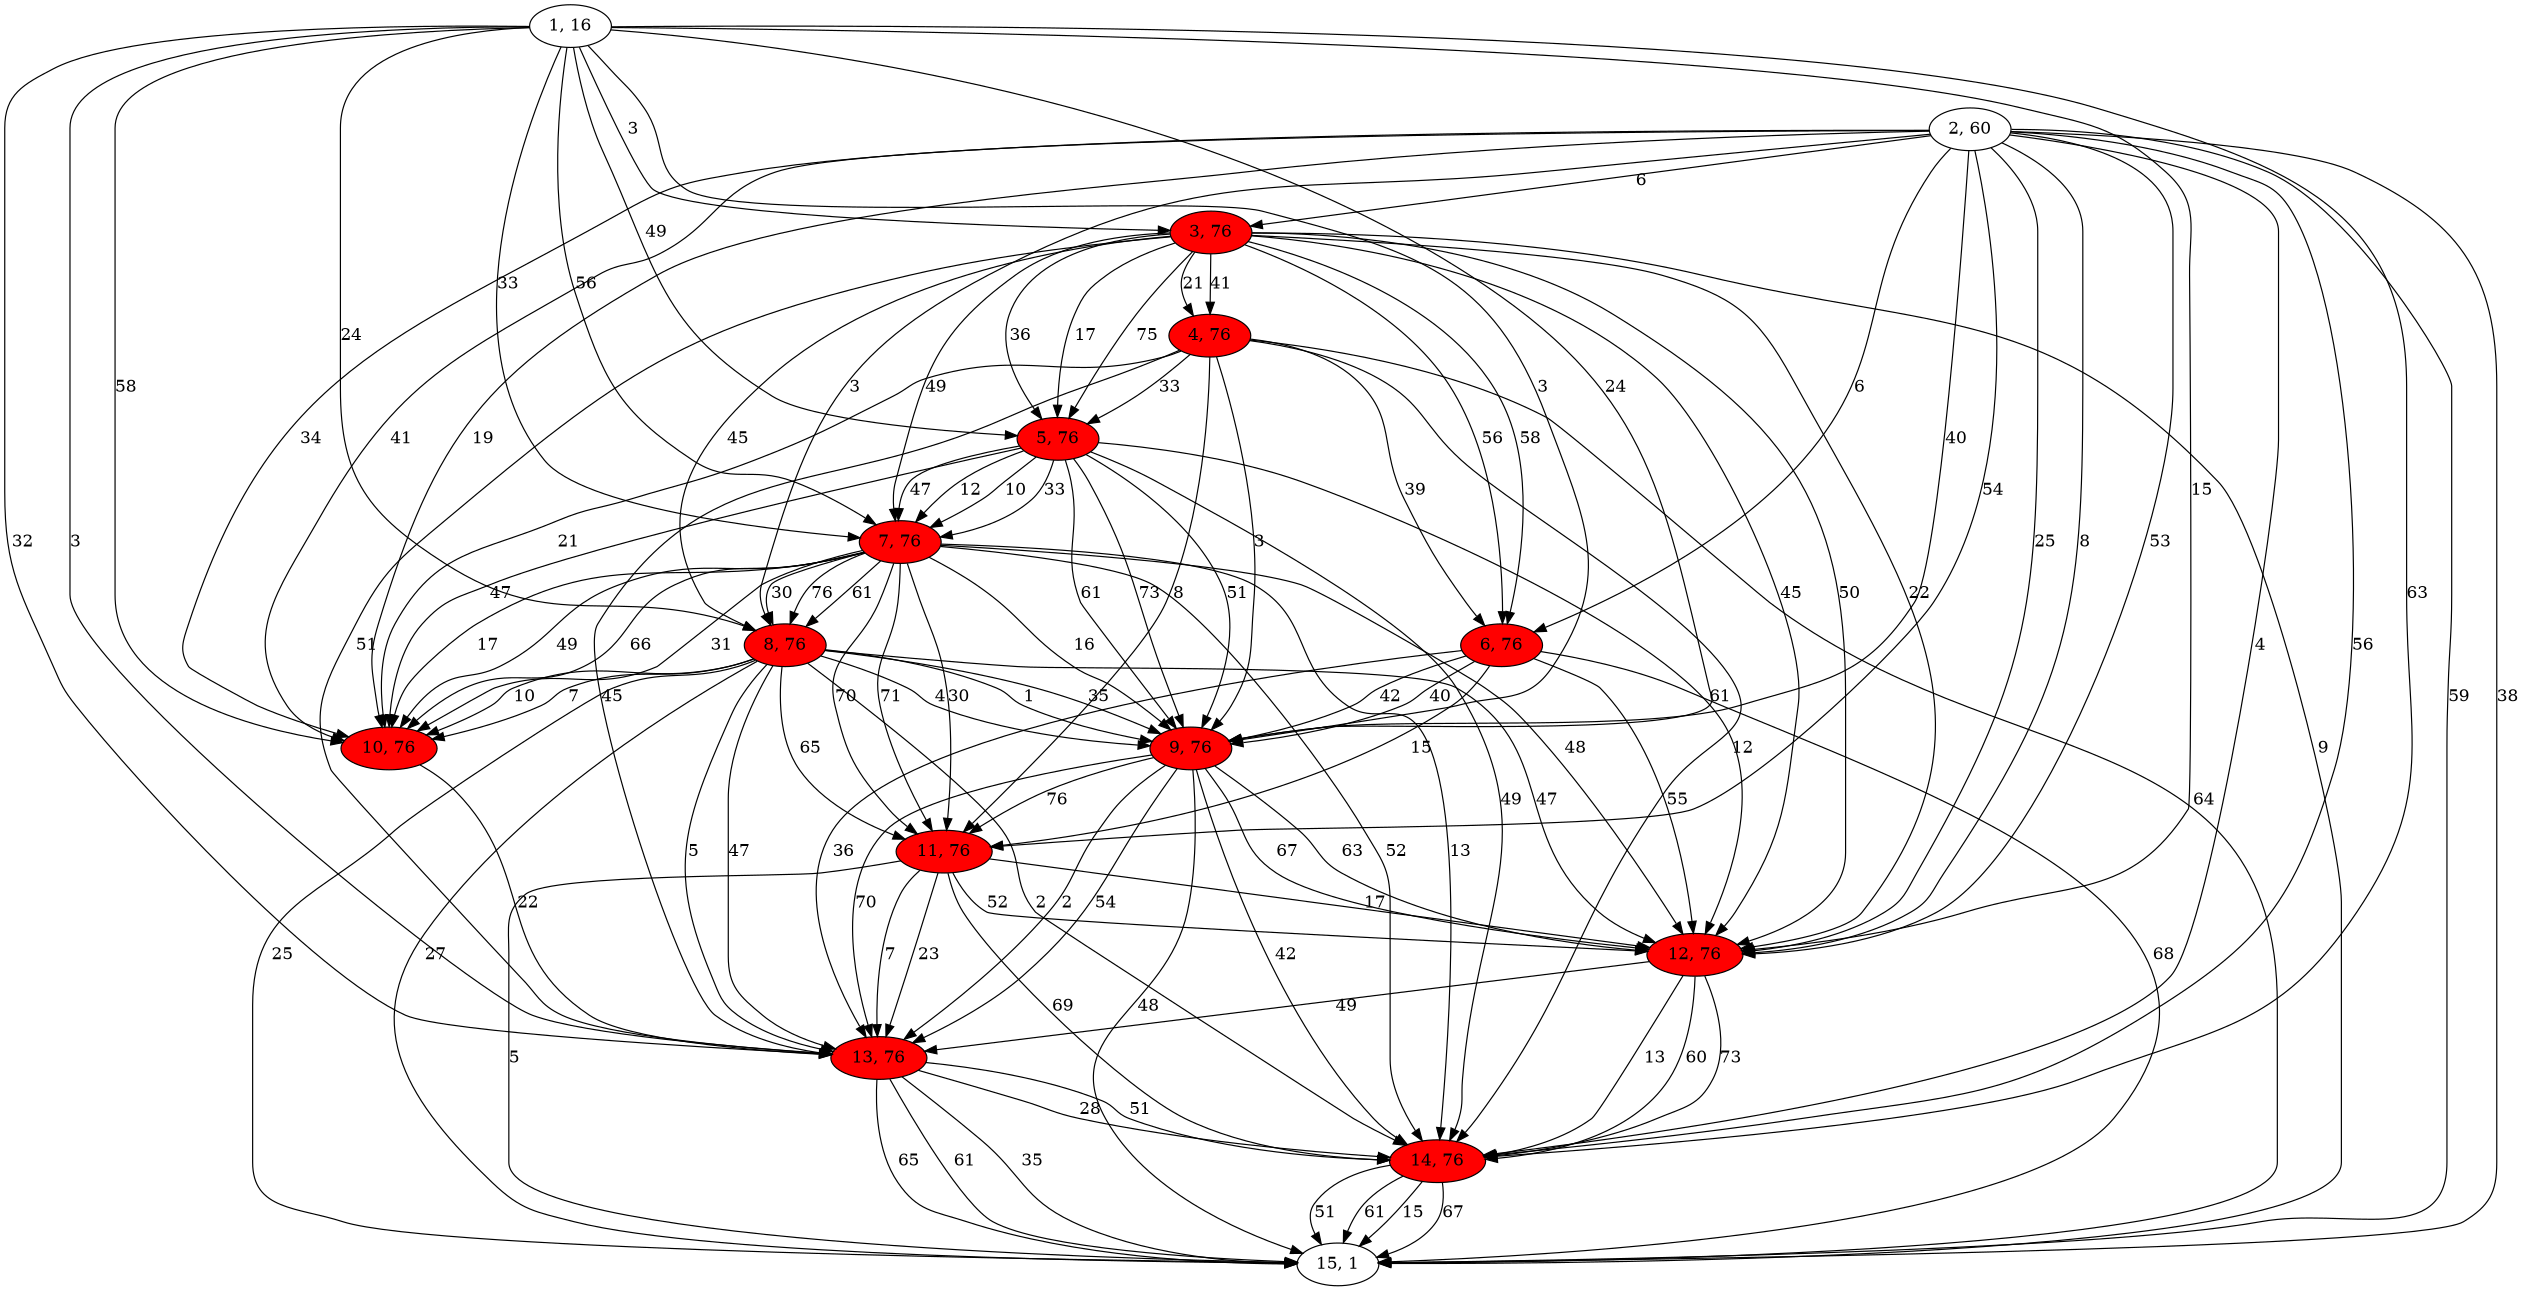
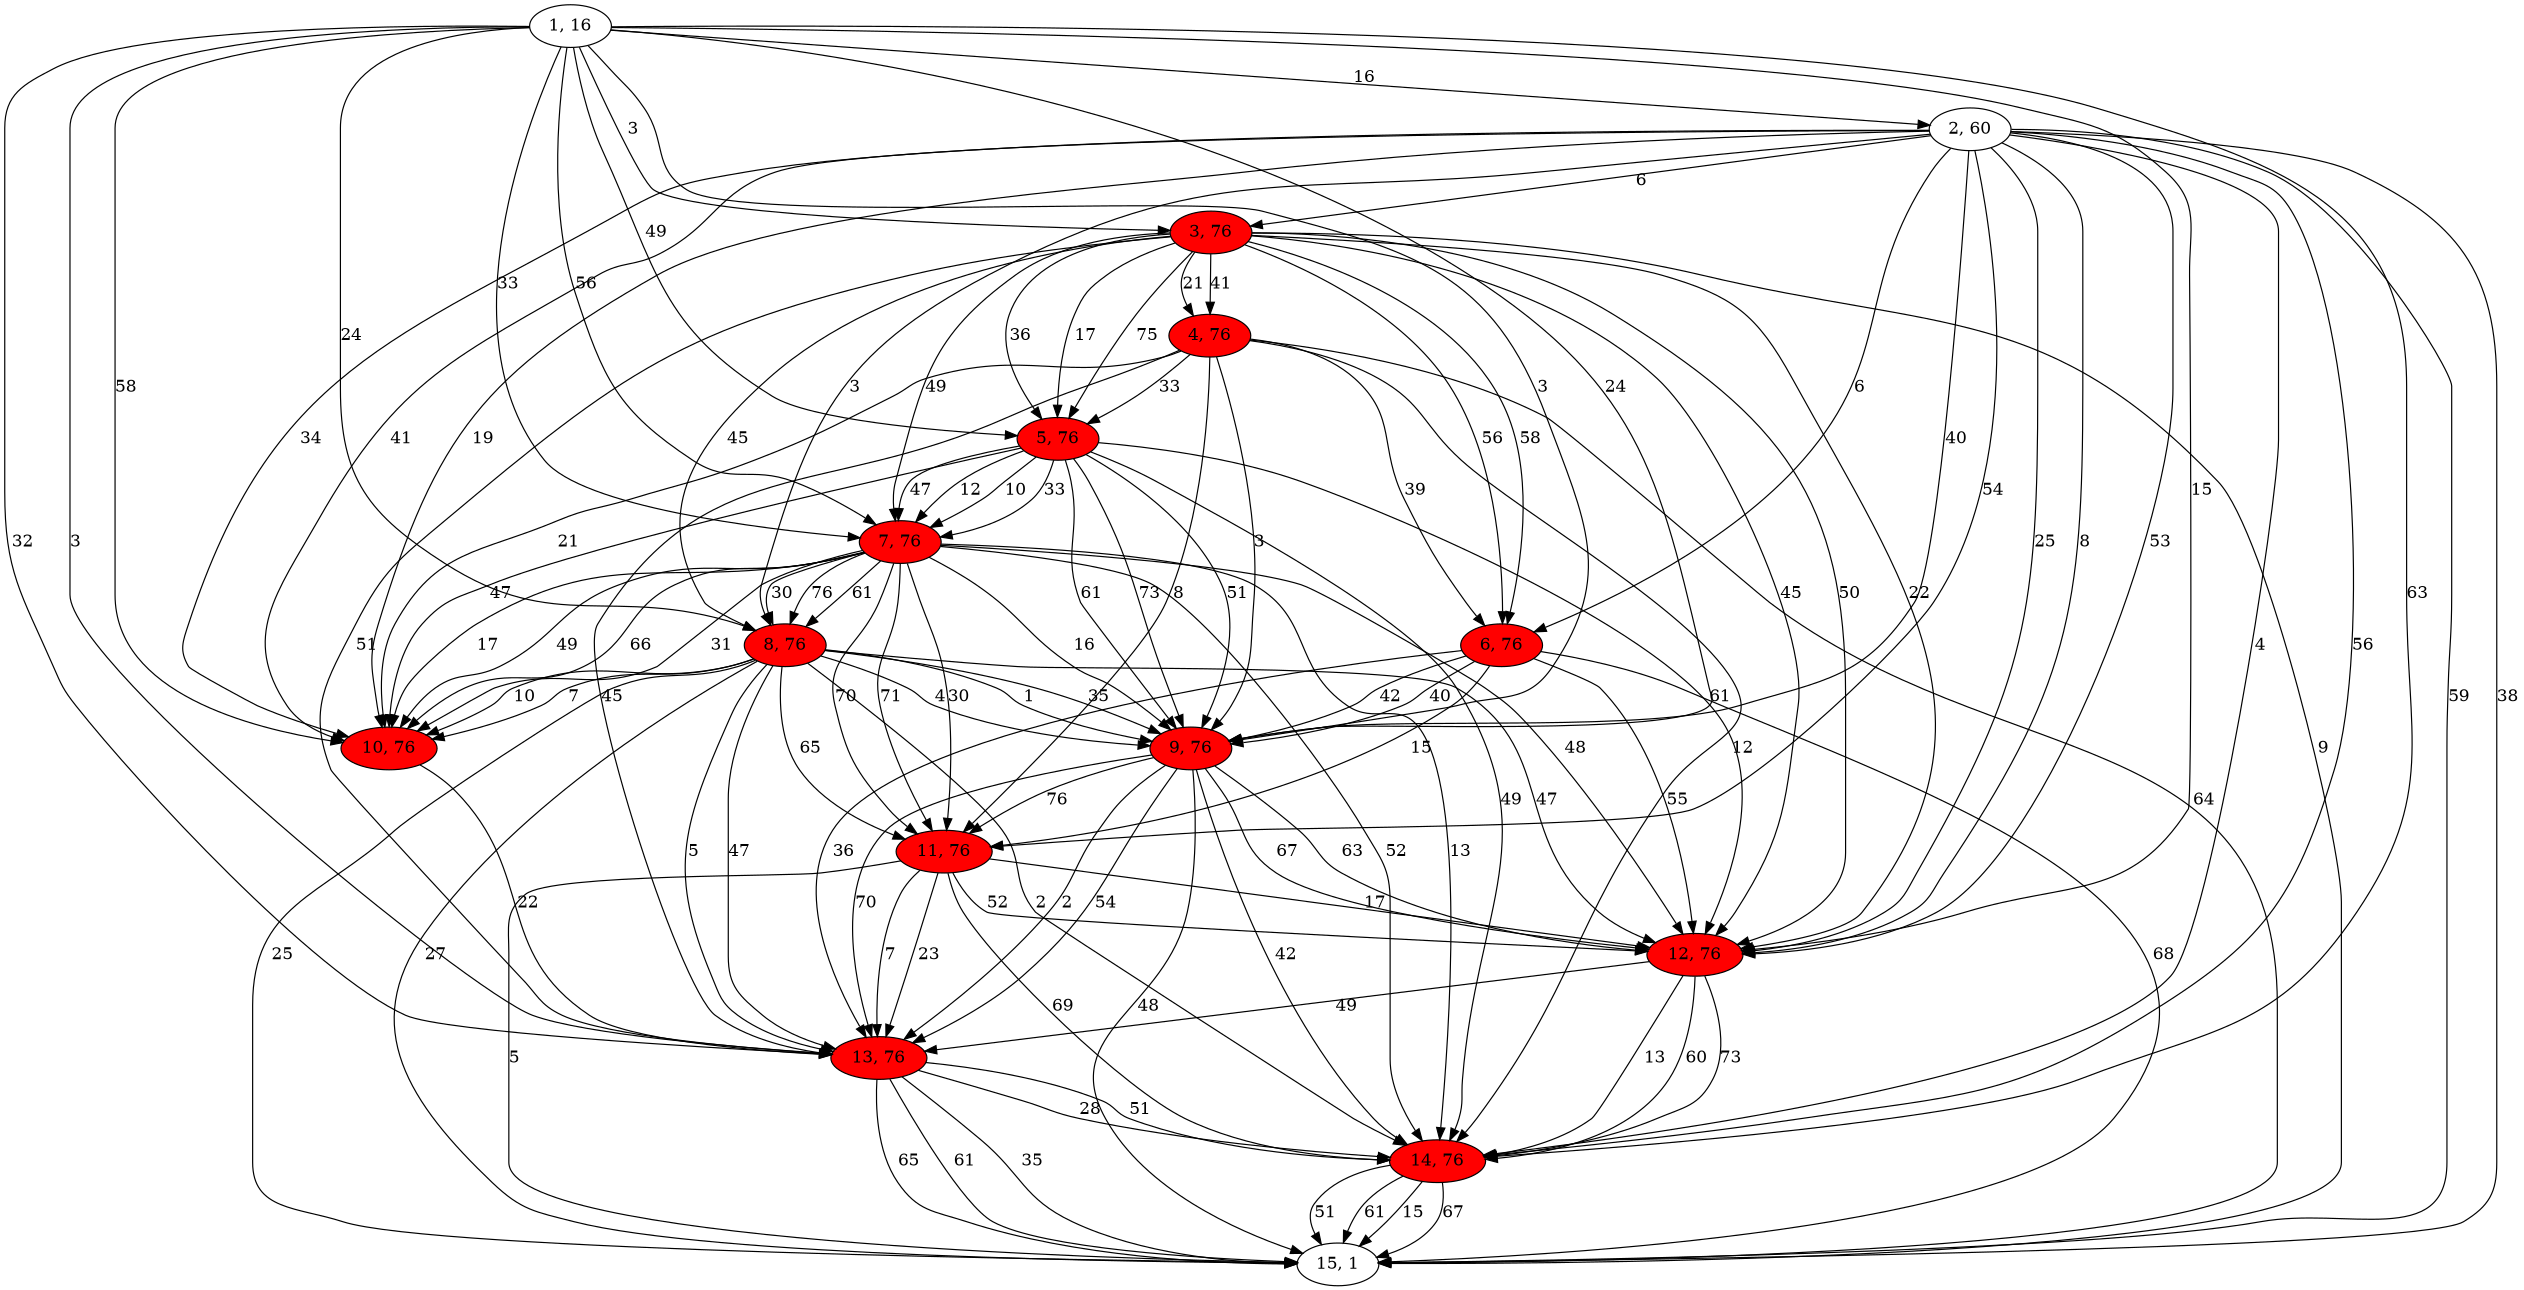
edge "1, 16" -> "2, 60": added, label "16"
